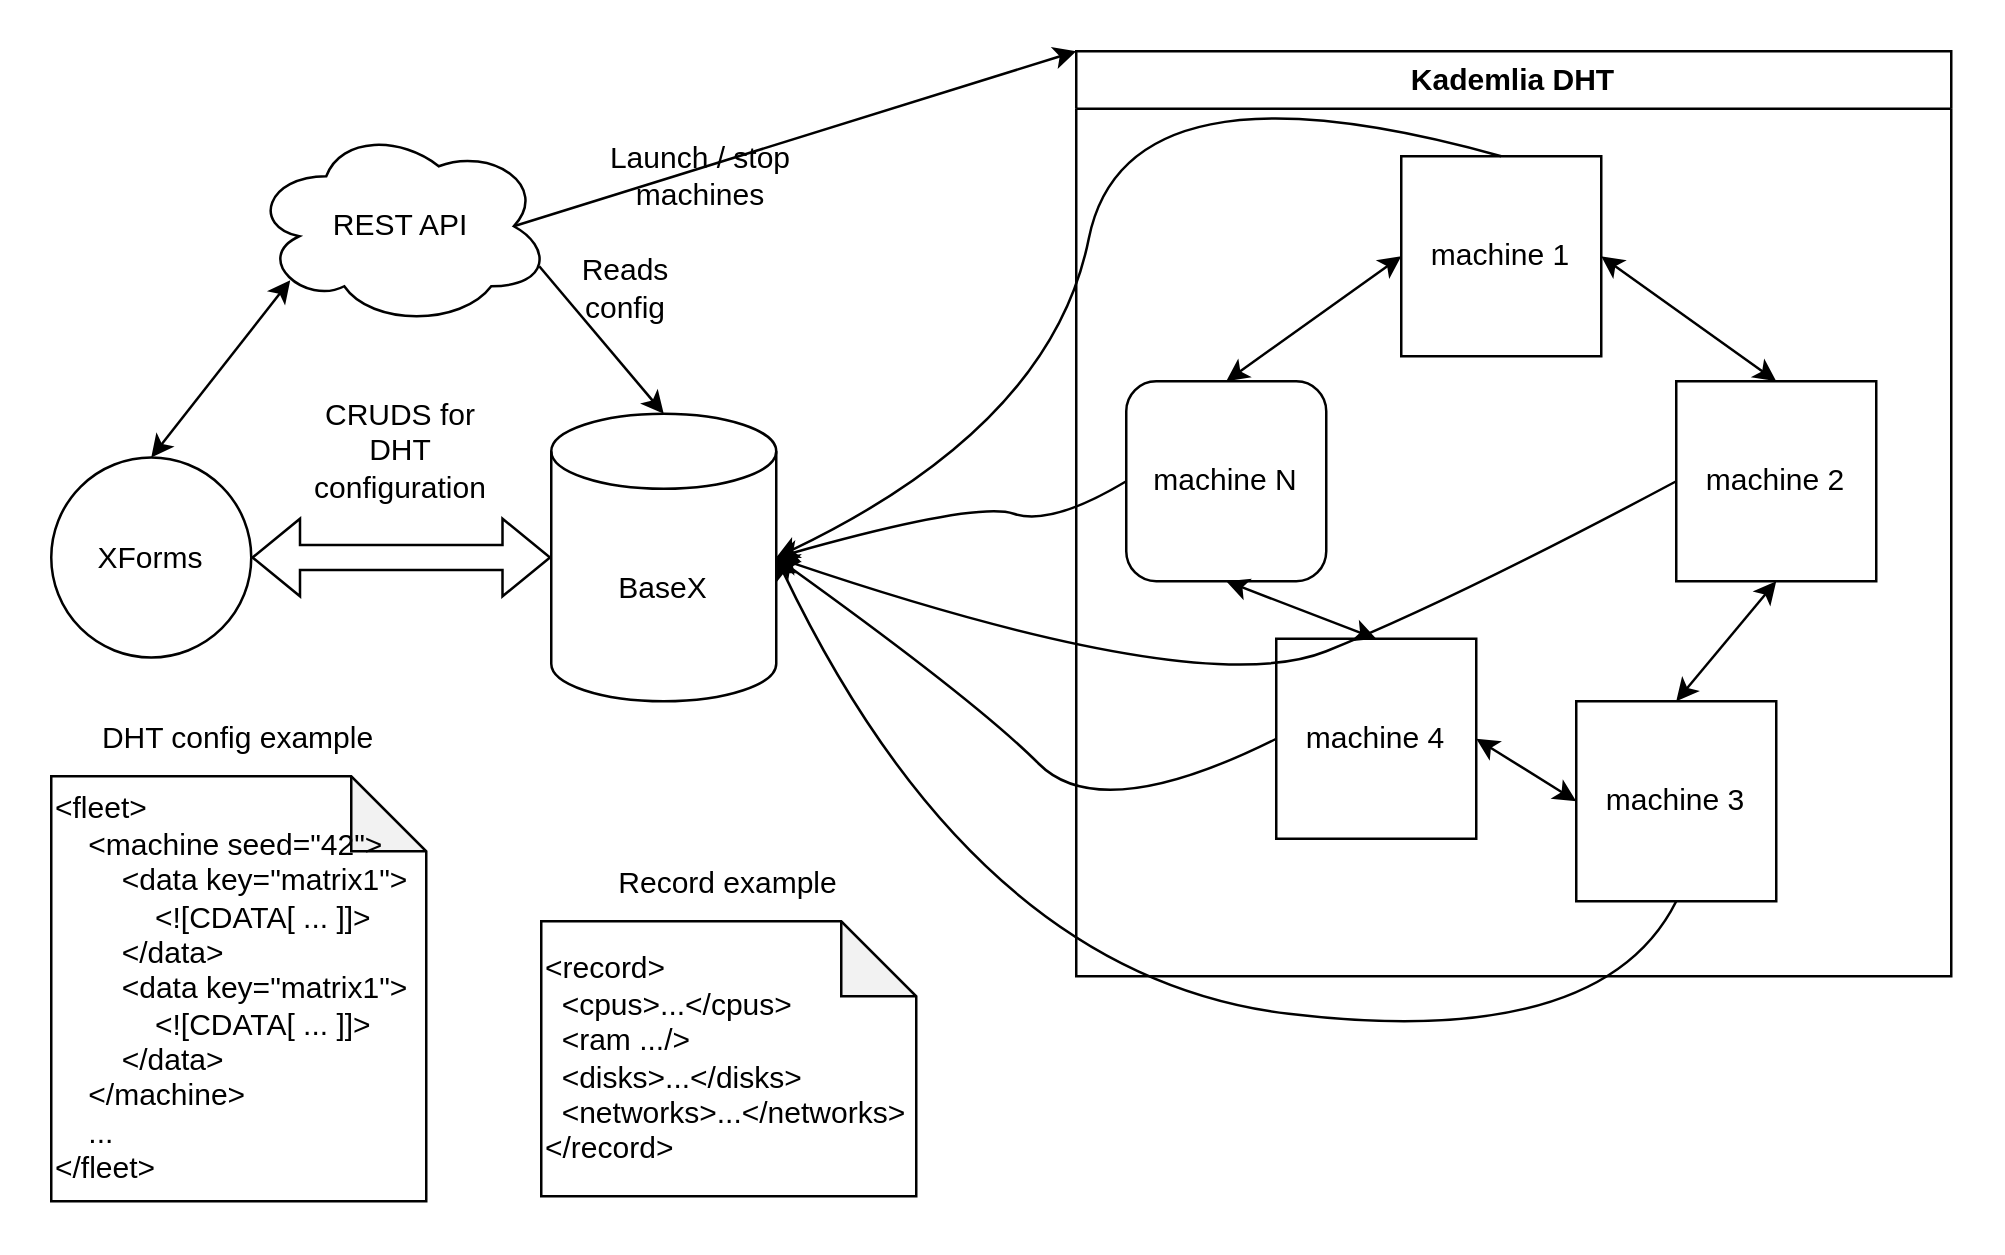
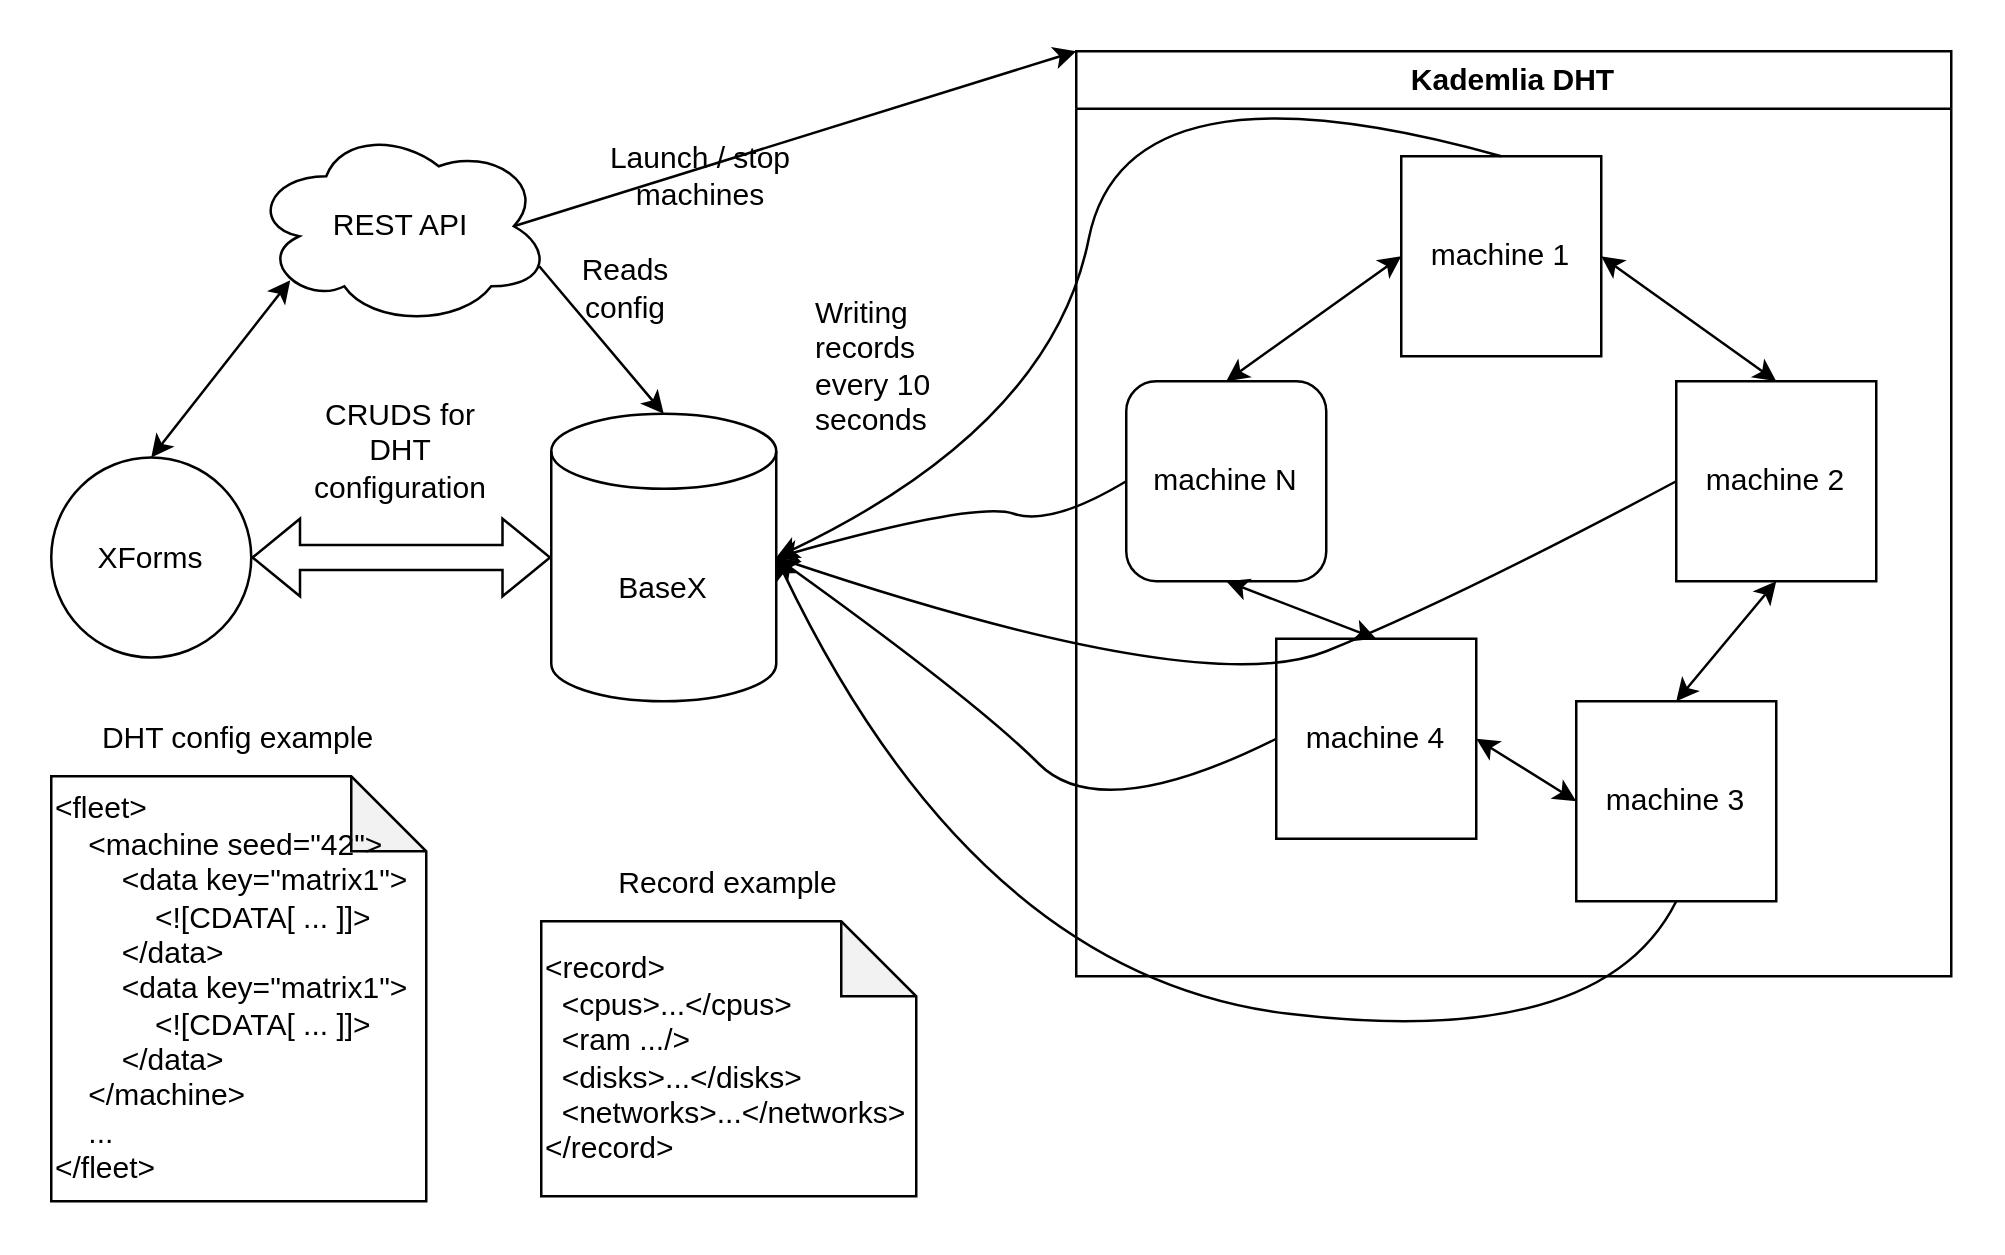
node "Writing records every 10 seconds": added
edge "machine 2" -> "BaseX": arrowhead classic -> open
